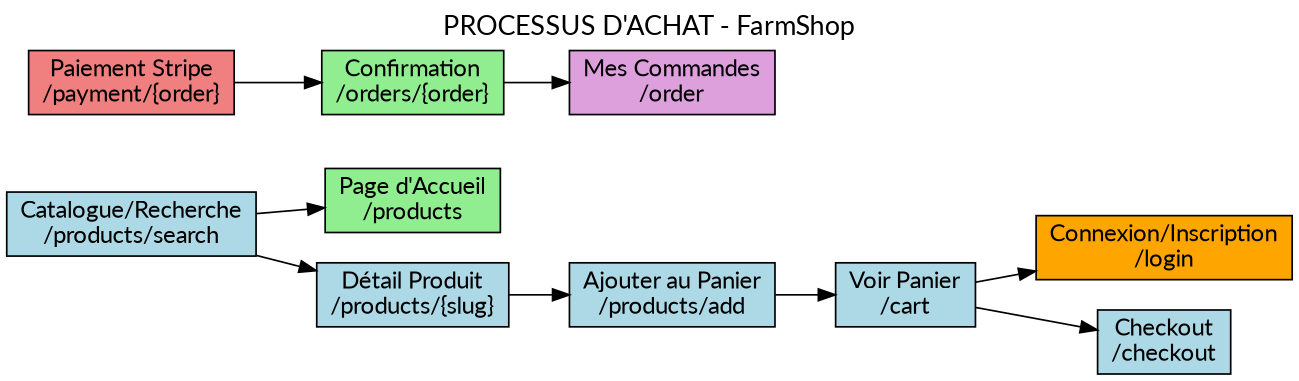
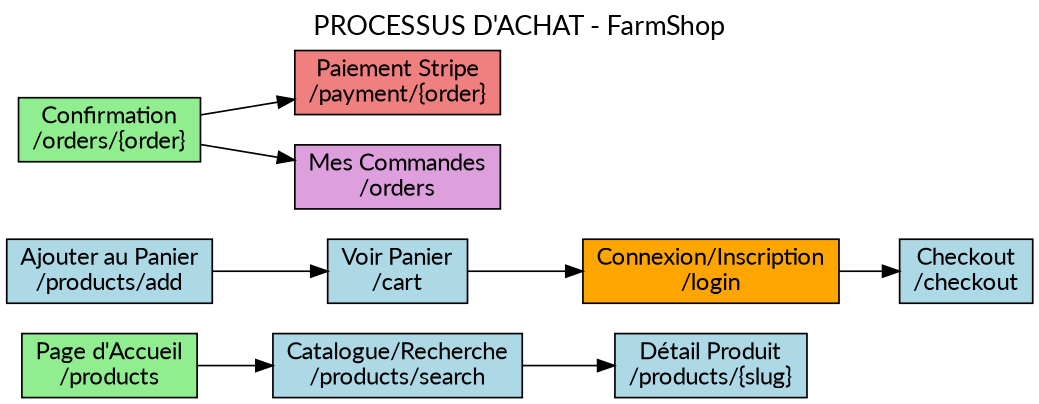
edge "Paiement Stripe /payment/{order}" -> "Confirmation /orders/{order}": reversed
node "Mes Commandes /order": label "Mes Commandes /order" -> "Mes Commandes /orders"
edge "Catalogue/Recherche /products/search" -> "Page d'Accueil /products": reversed
edge "Détail Produit /products/{slug}" -> "Ajouter au Panier /products/add": removed
edge "Voir Panier /cart" -> "Checkout /checkout": now "Connexion/Inscription /login" -> "Checkout /checkout"
